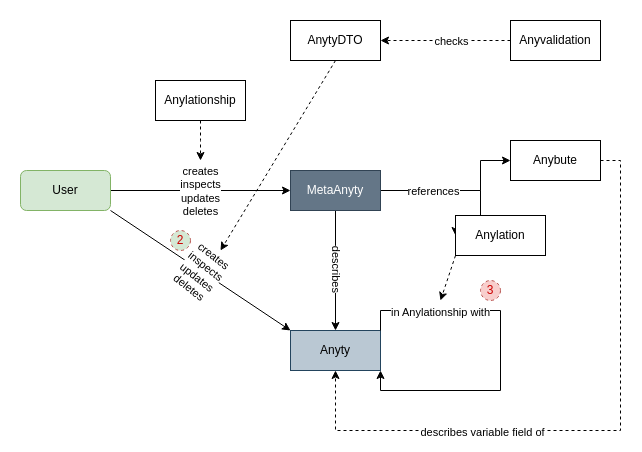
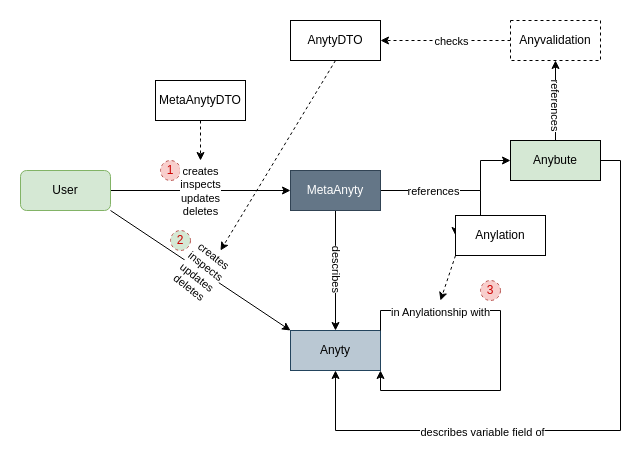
node "Anyvalidation": style solid -> dashed
node "Anylationship": label "Anylationship" -> "MetaAnytyDTO"
edge "Anybute" -> "Anyvalidation": added, label "references"
node "Anybute": fillcolor #ffffff -> #d5e8d4
node "1": added
edge "Anybute" -> "Anyty": style dashed -> solid
